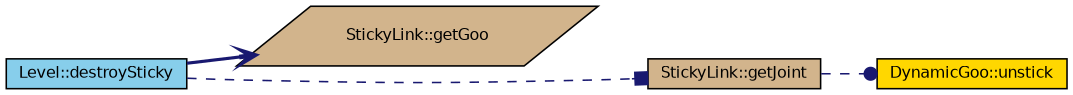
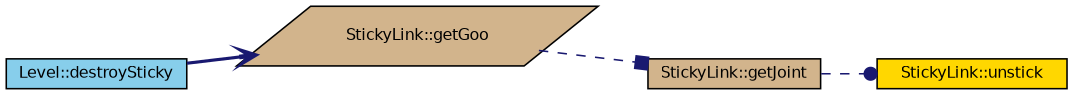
node "DynamicGoo::unstick": label "DynamicGoo::unstick" -> "StickyLink::unstick"
edge "Level::destroySticky" -> "StickyLink::getJoint": now "StickyLink::getGoo" -> "StickyLink::getJoint"
